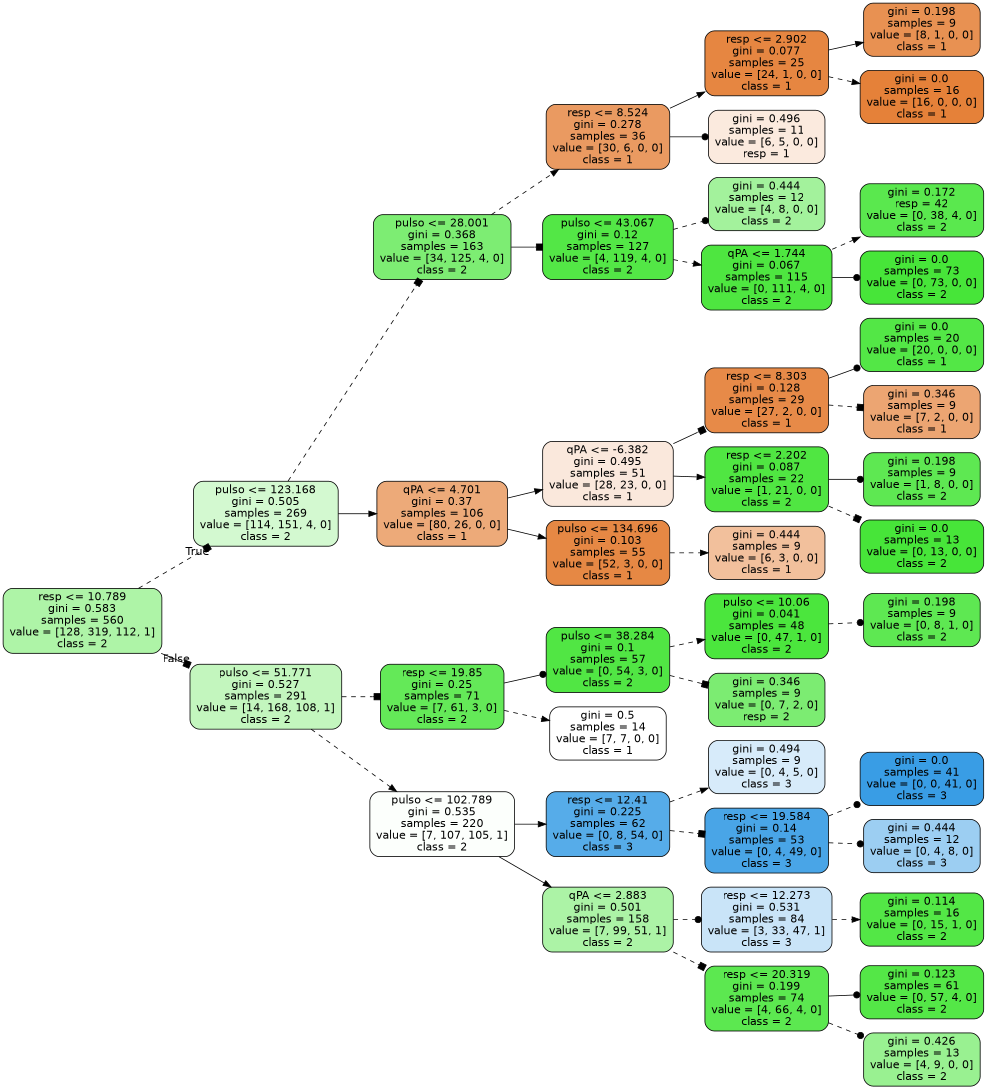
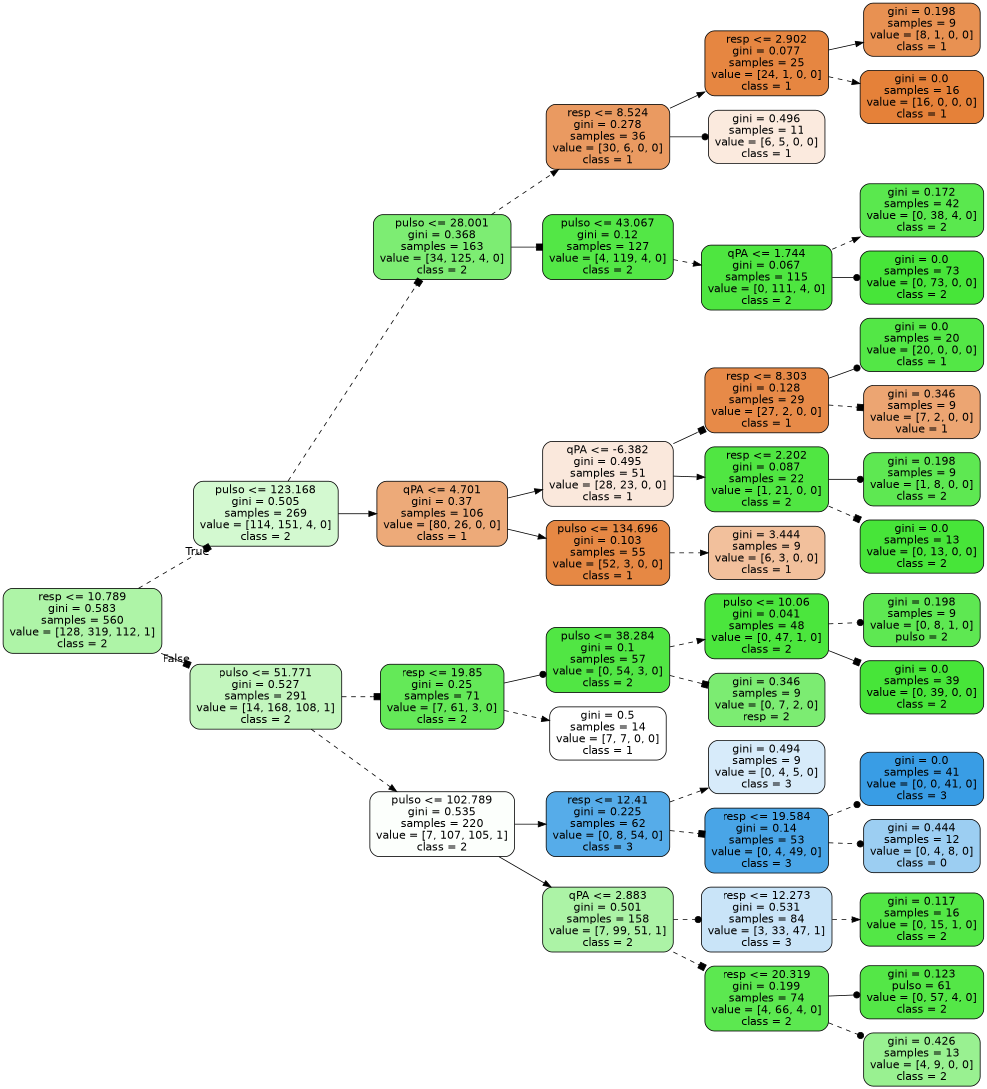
node "gini = 0.496 samples = 11 value = [6, 5, 0, 0] resp = 1": label "gini = 0.496 samples = 11 value = [6, 5, 0, 0] resp = 1" -> "gini = 0.496 samples = 11 value = [6, 5, 0, 0] class = 1"
node "gini = 0.444 samples = 12 value = [4, 8, 0, 0] class = 2": removed
node "gini = 0.172 resp = 42 value = [0, 38, 4, 0] class = 2": label "gini = 0.172 resp = 42 value = [0, 38, 4, 0] class = 2" -> "gini = 0.172 samples = 42 value = [0, 38, 4, 0] class = 2"
node "gini = 0.346 samples = 9 value = [7, 2, 0, 0] class = 1": label "gini = 0.346 samples = 9 value = [7, 2, 0, 0] class = 1" -> "gini = 0.346 samples = 9 value = [7, 2, 0, 0] value = 1"
node "gini = 0.444 samples = 9 value = [6, 3, 0, 0] class = 1": label "gini = 0.444 samples = 9 value = [6, 3, 0, 0] class = 1" -> "gini = 3.444 samples = 9 value = [6, 3, 0, 0] class = 1"
node "gini = 0.198 samples = 9 value = [0, 8, 1, 0] class = 2": label "gini = 0.198 samples = 9 value = [0, 8, 1, 0] class = 2" -> "gini = 0.198 samples = 9 value = [0, 8, 1, 0] pulso = 2"
node "gini = 0.0 samples = 39 value = [0, 39, 0, 0] class = 2": added
node "gini = 0.444 samples = 12 value = [0, 4, 8, 0] class = 3": label "gini = 0.444 samples = 12 value = [0, 4, 8, 0] class = 3" -> "gini = 0.444 samples = 12 value = [0, 4, 8, 0] class = 0"
node "gini = 0.114 samples = 16 value = [0, 15, 1, 0] class = 2": label "gini = 0.114 samples = 16 value = [0, 15, 1, 0] class = 2" -> "gini = 0.117 samples = 16 value = [0, 15, 1, 0] class = 2"
node "gini = 0.123 samples = 61 value = [0, 57, 4, 0] class = 2": label "gini = 0.123 samples = 61 value = [0, 57, 4, 0] class = 2" -> "gini = 0.123 pulso = 61 value = [0, 57, 4, 0] class = 2"
